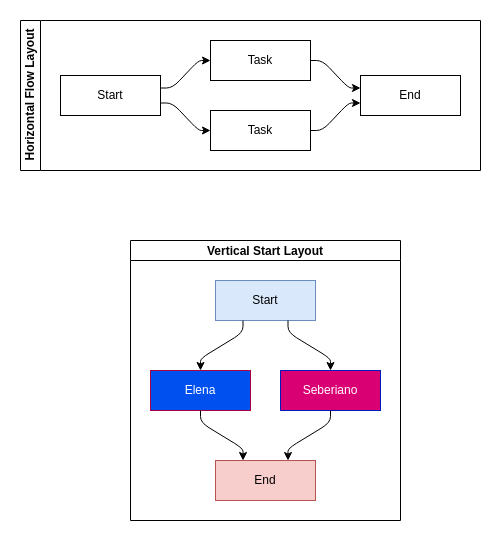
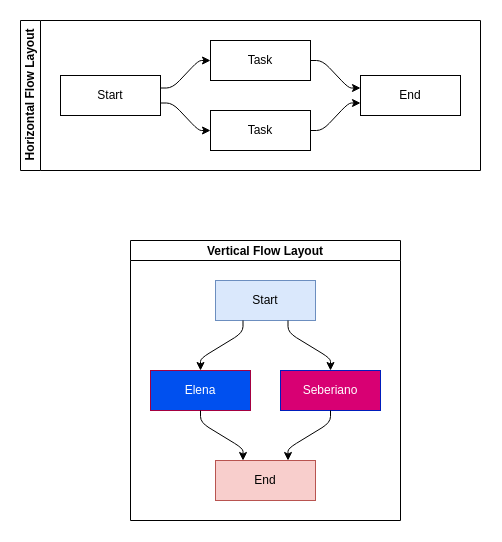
node "Vertical Start Layout": label "Vertical Start Layout" -> "Vertical Flow Layout"
